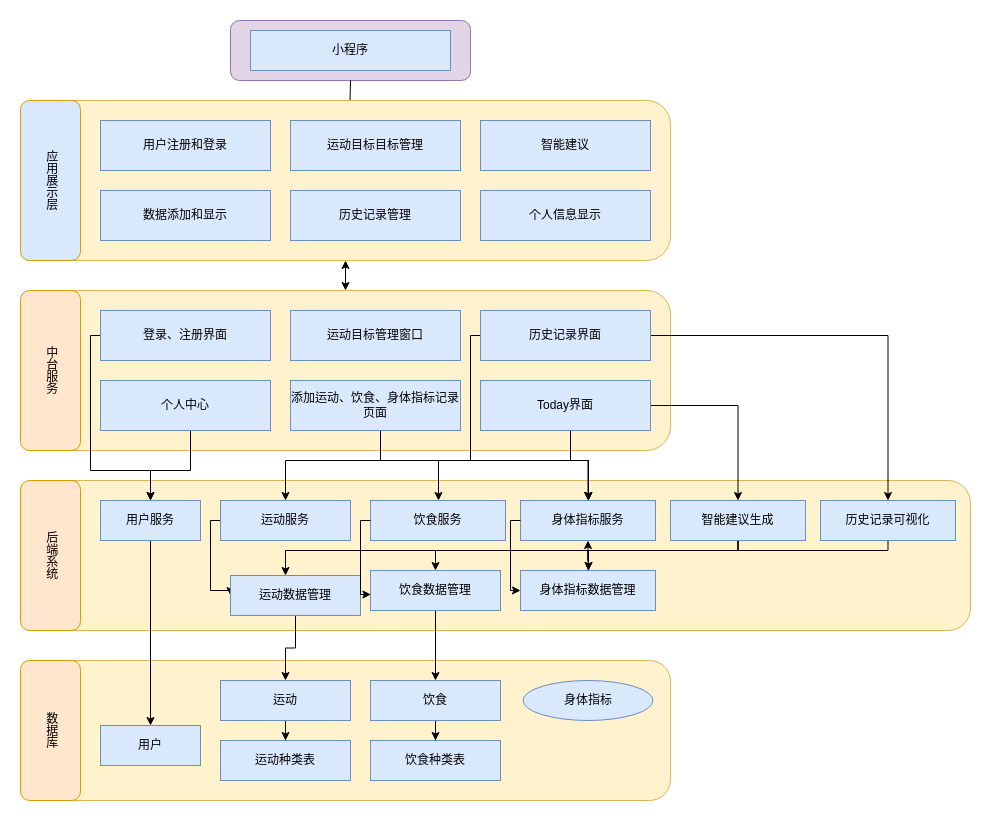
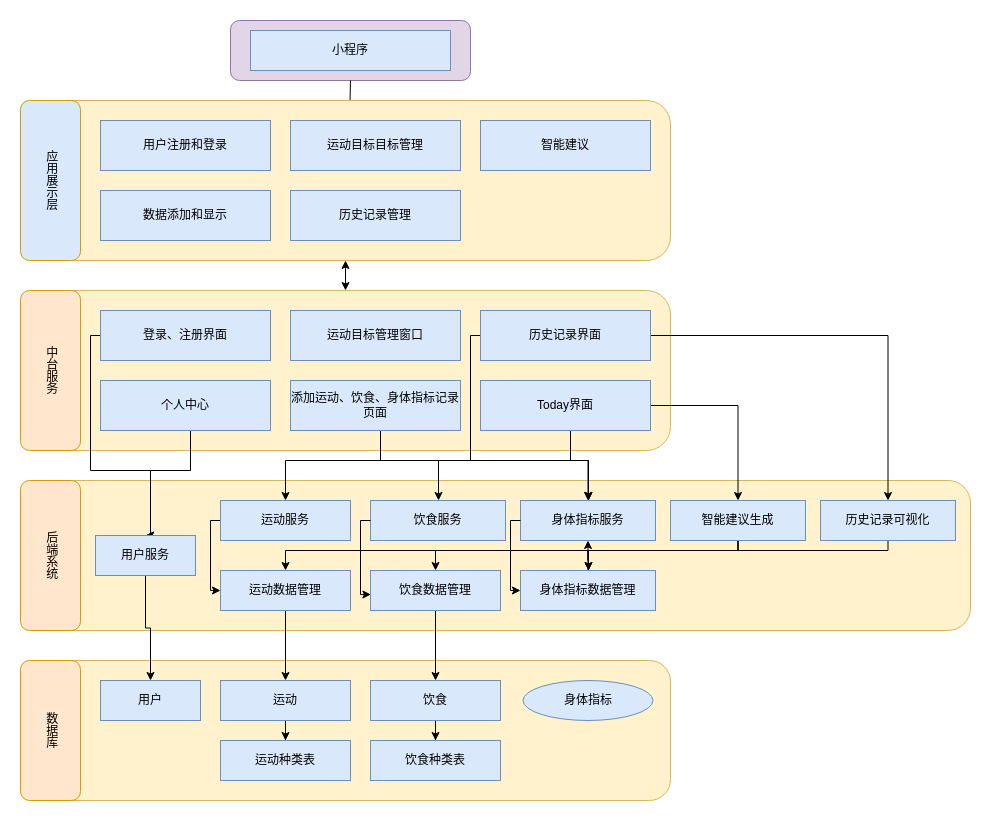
node "个人信息显示": removed
node "用户服务": moved (151, 521) -> (146, 556)
node "运动数据管理": moved (296, 596) -> (286, 591)
node "用户": moved (151, 746) -> (151, 701)
